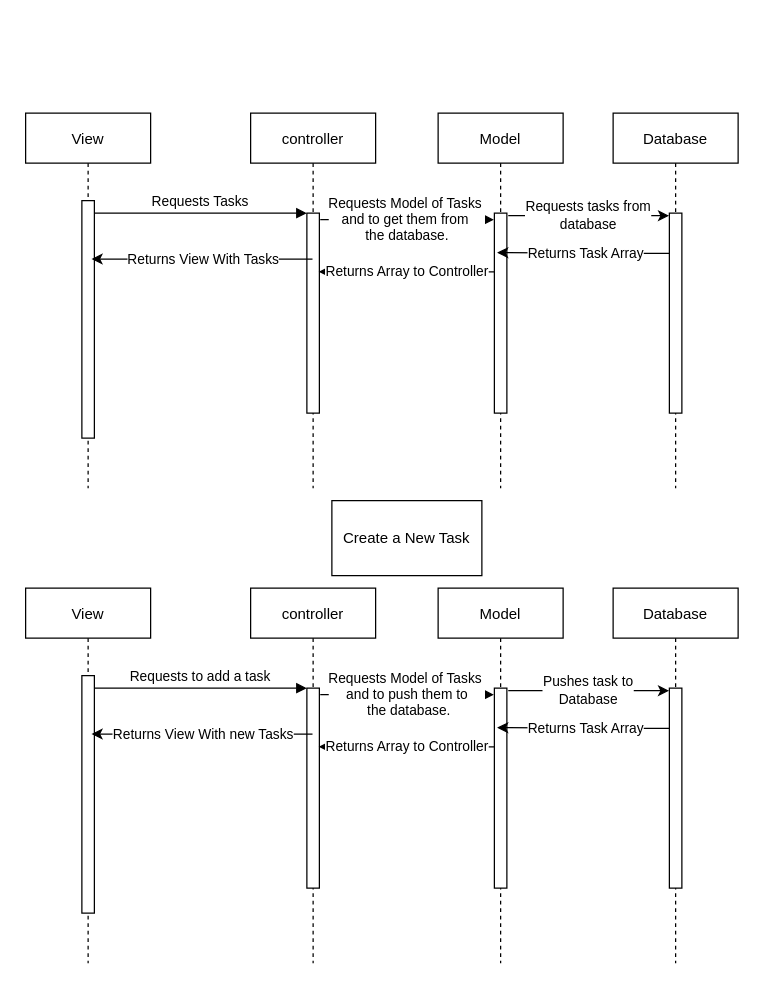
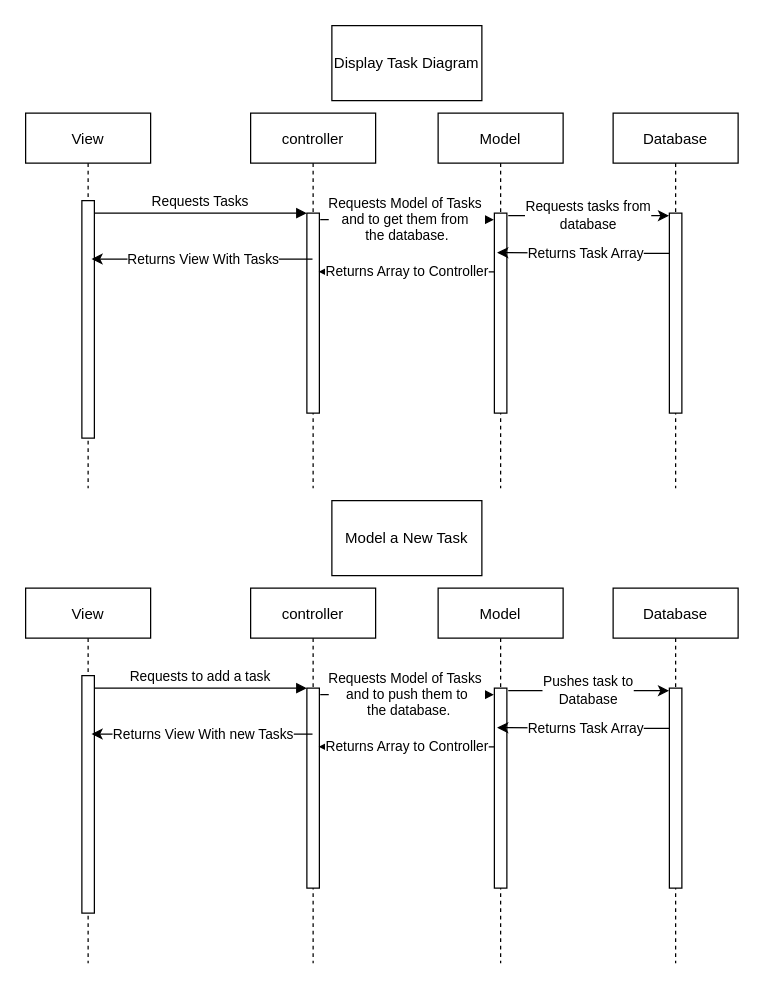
node "Display Task Diagram": added
node "Create a New Task": label "Create a New Task" -> "Model a New Task"
